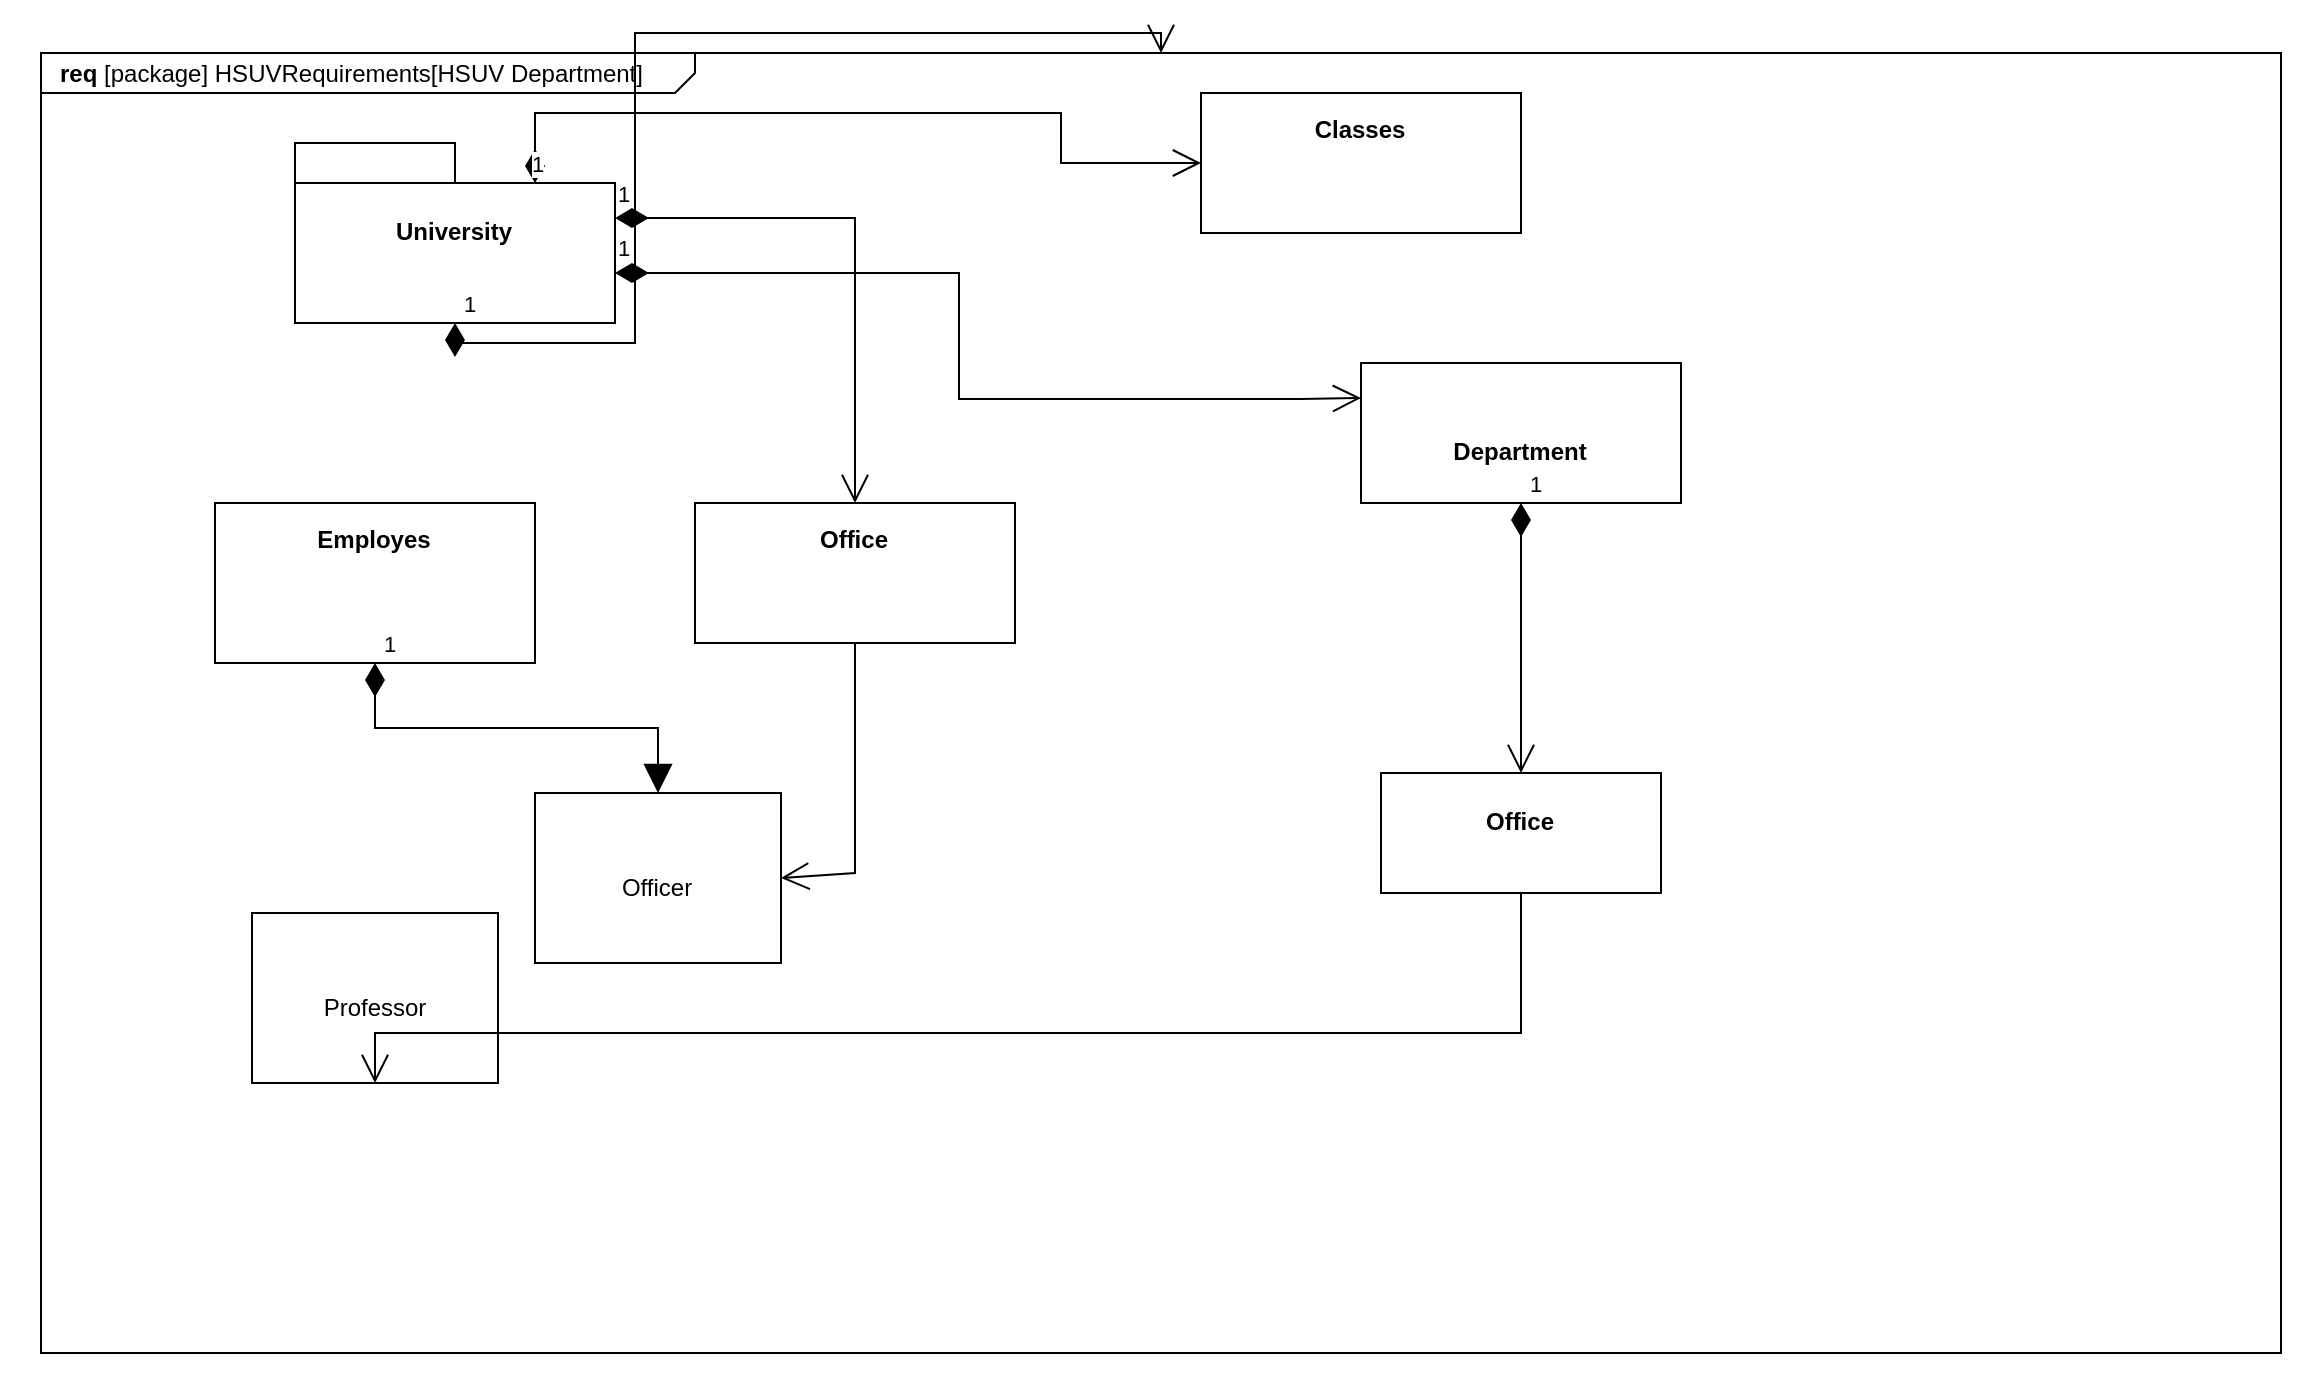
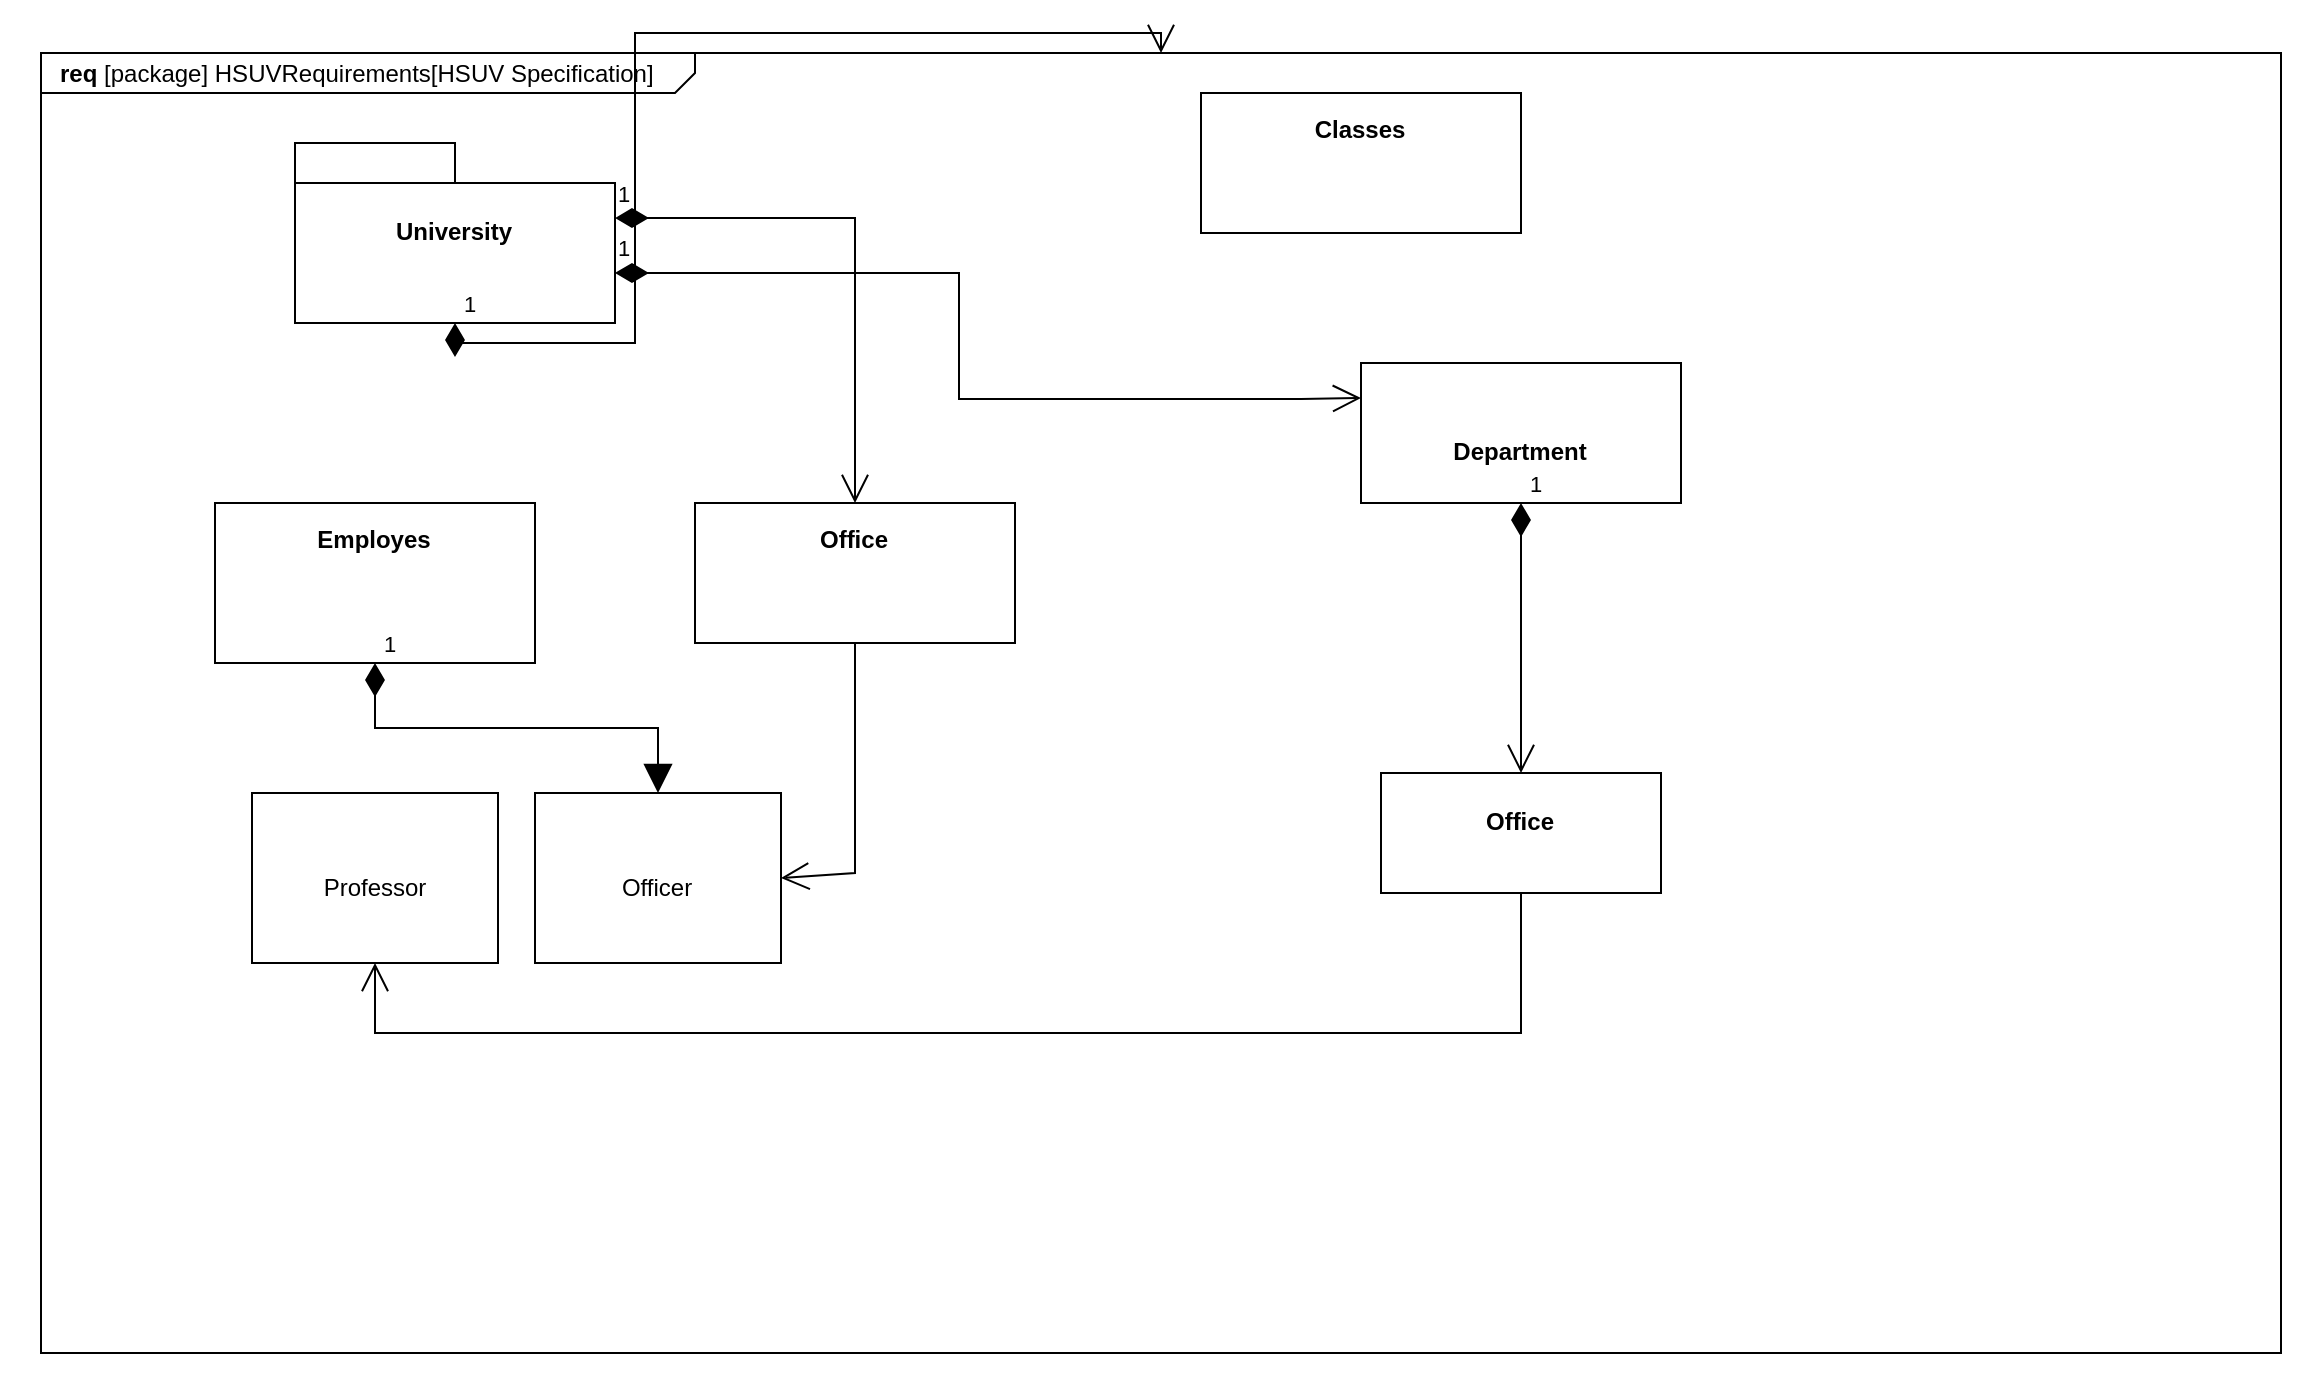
node "req [package] HSUVRequirements[HSUV Department]": label "req [package] HSUVRequirements[HSUV Department]" -> "req [package] HSUVRequirements[HSUV Specification]"
edge "Classes" -- "University": removed, label "1"
node "Professor": moved (375, 998) -> (375, 878)
